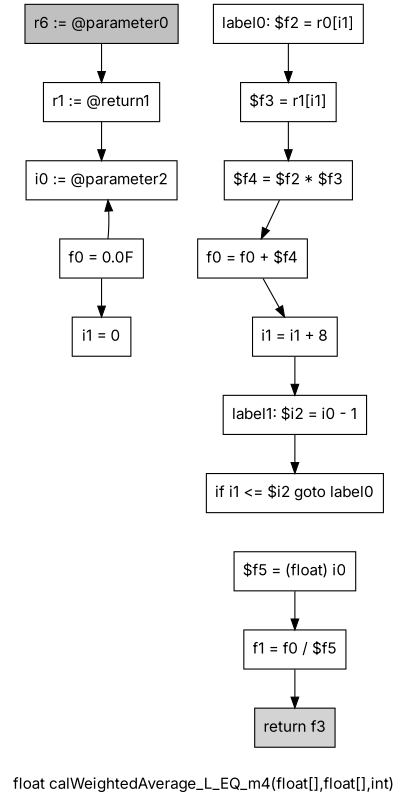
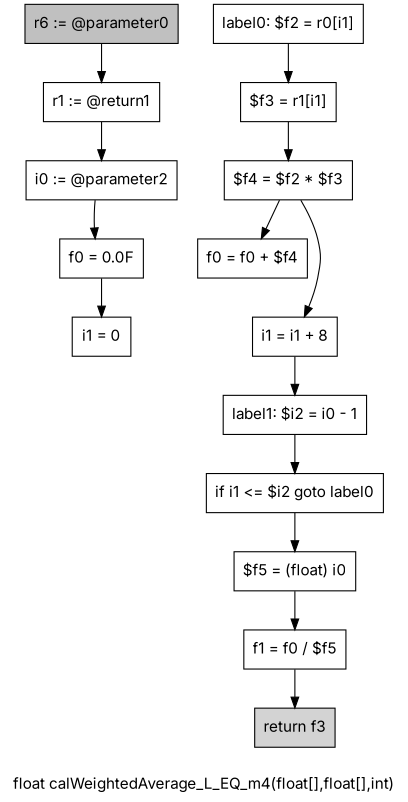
edge "f0 = 0.0F" -> "i0 := @parameter2": reversed
edge "f0 = f0 + $f4" -> "i1 = i1 + 8": now "$f4 = $f2 * $f3" -> "i1 = i1 + 8"
edge "if i1 <= $i2 goto label0" -> "$f5 = (float) i0": added
